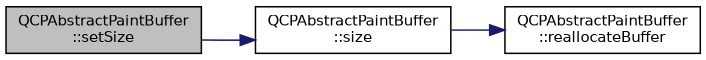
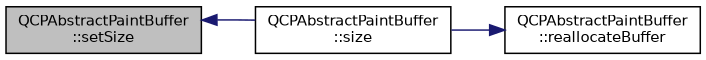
edge "QCPAbstractPaintBuffer ::setSize" -> "QCPAbstractPaintBuffer ::size": reversed
